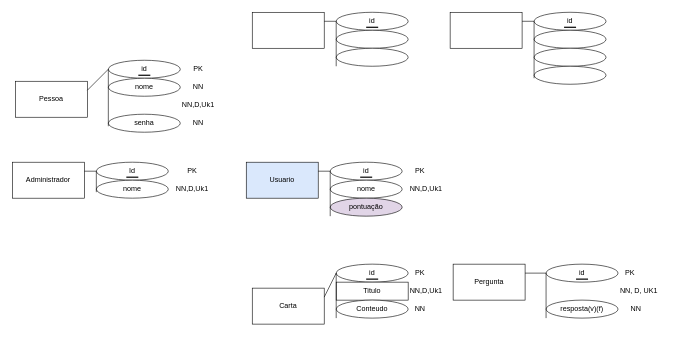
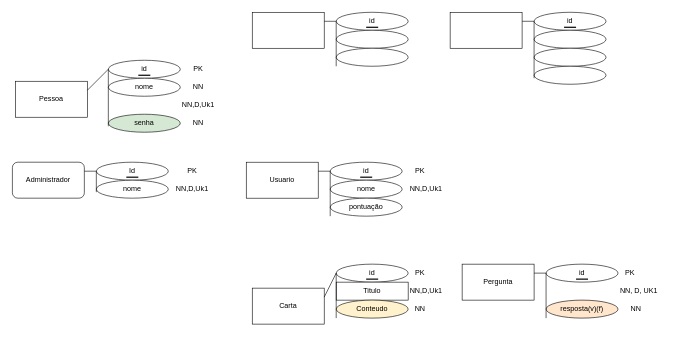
node "senha": fillcolor #ffffff -> #d5e8d4
node "Administrador": shape rectangle -> rounded rectangle
node "Usuario": fillcolor #dae8fc -> #ffffff
node "pontuação": fillcolor #e1d5e7 -> #ffffff
node "Pergunta": moved (489, 282) -> (498, 282)
node "Conteudo": fillcolor #ffffff -> #fff2cc
node "resposta(v)(f)": fillcolor #ffffff -> #ffe6cc
